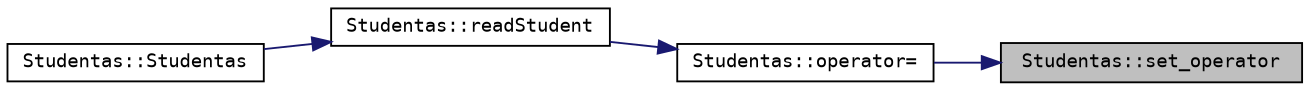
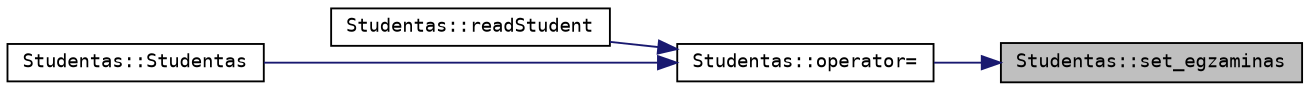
edge "Studentas::Studentas" -> "Studentas::readStudent": now "Studentas::Studentas" -> "Studentas::operator="
node "Studentas::set_operator": label "Studentas::set_operator" -> "Studentas::set_egzaminas"
